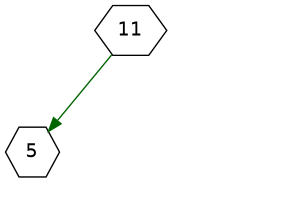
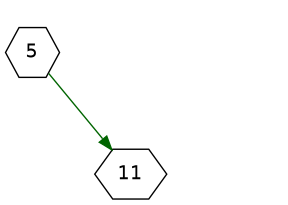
edge "11" -> "5": reversed
